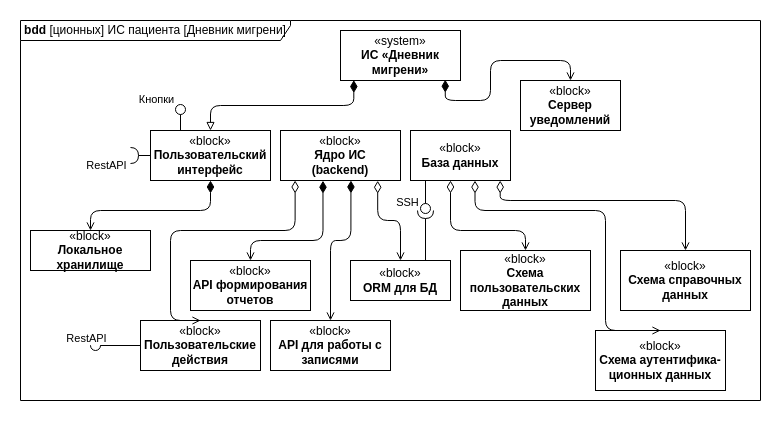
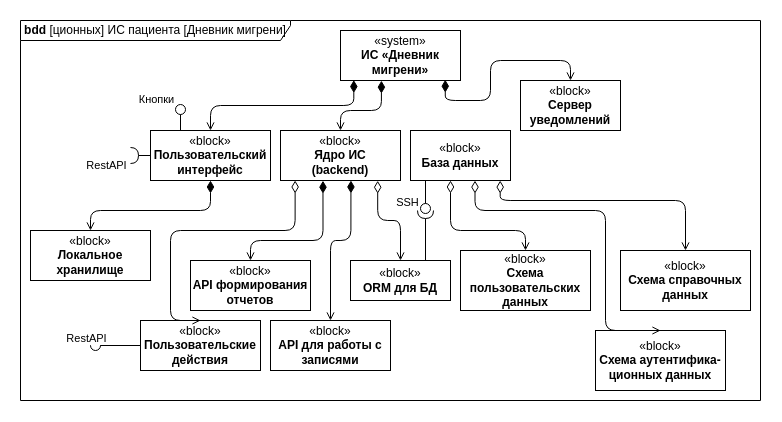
edge "«system» ИС «Дневник мигрени»" -- "«block» Ядро ИС (backend)": added
edge "«system» ИС «Дневник мигрени»" -- "«block» Пользовательский интерфейс": arrowhead block -> open
node "«block» Локальное хранилище": size 120x40 -> 120x50
